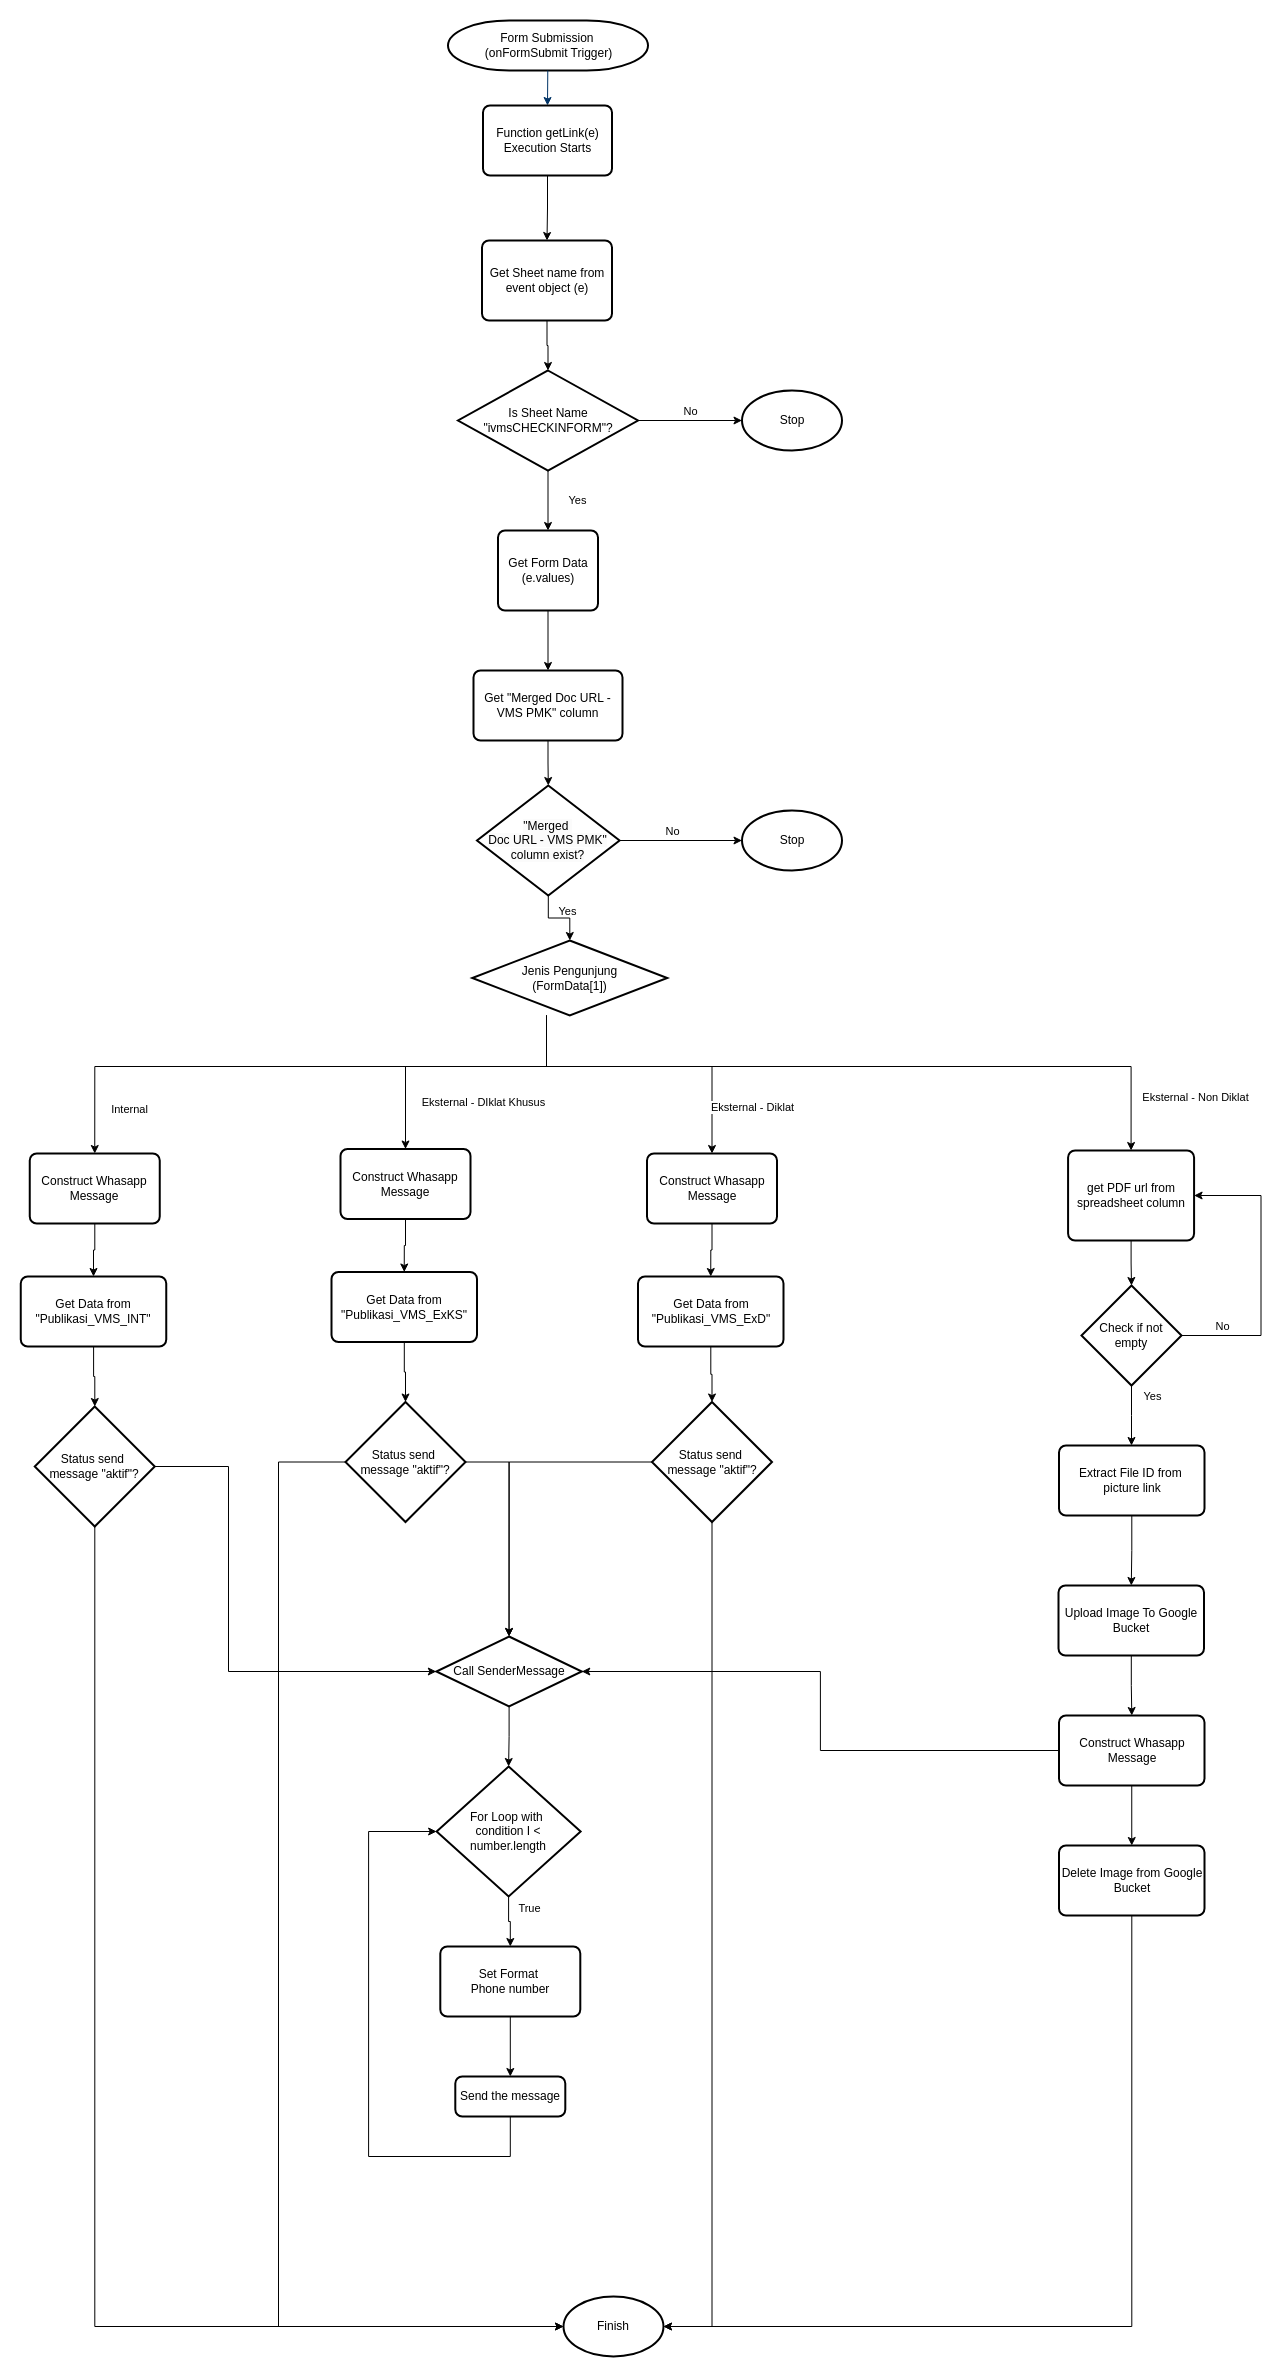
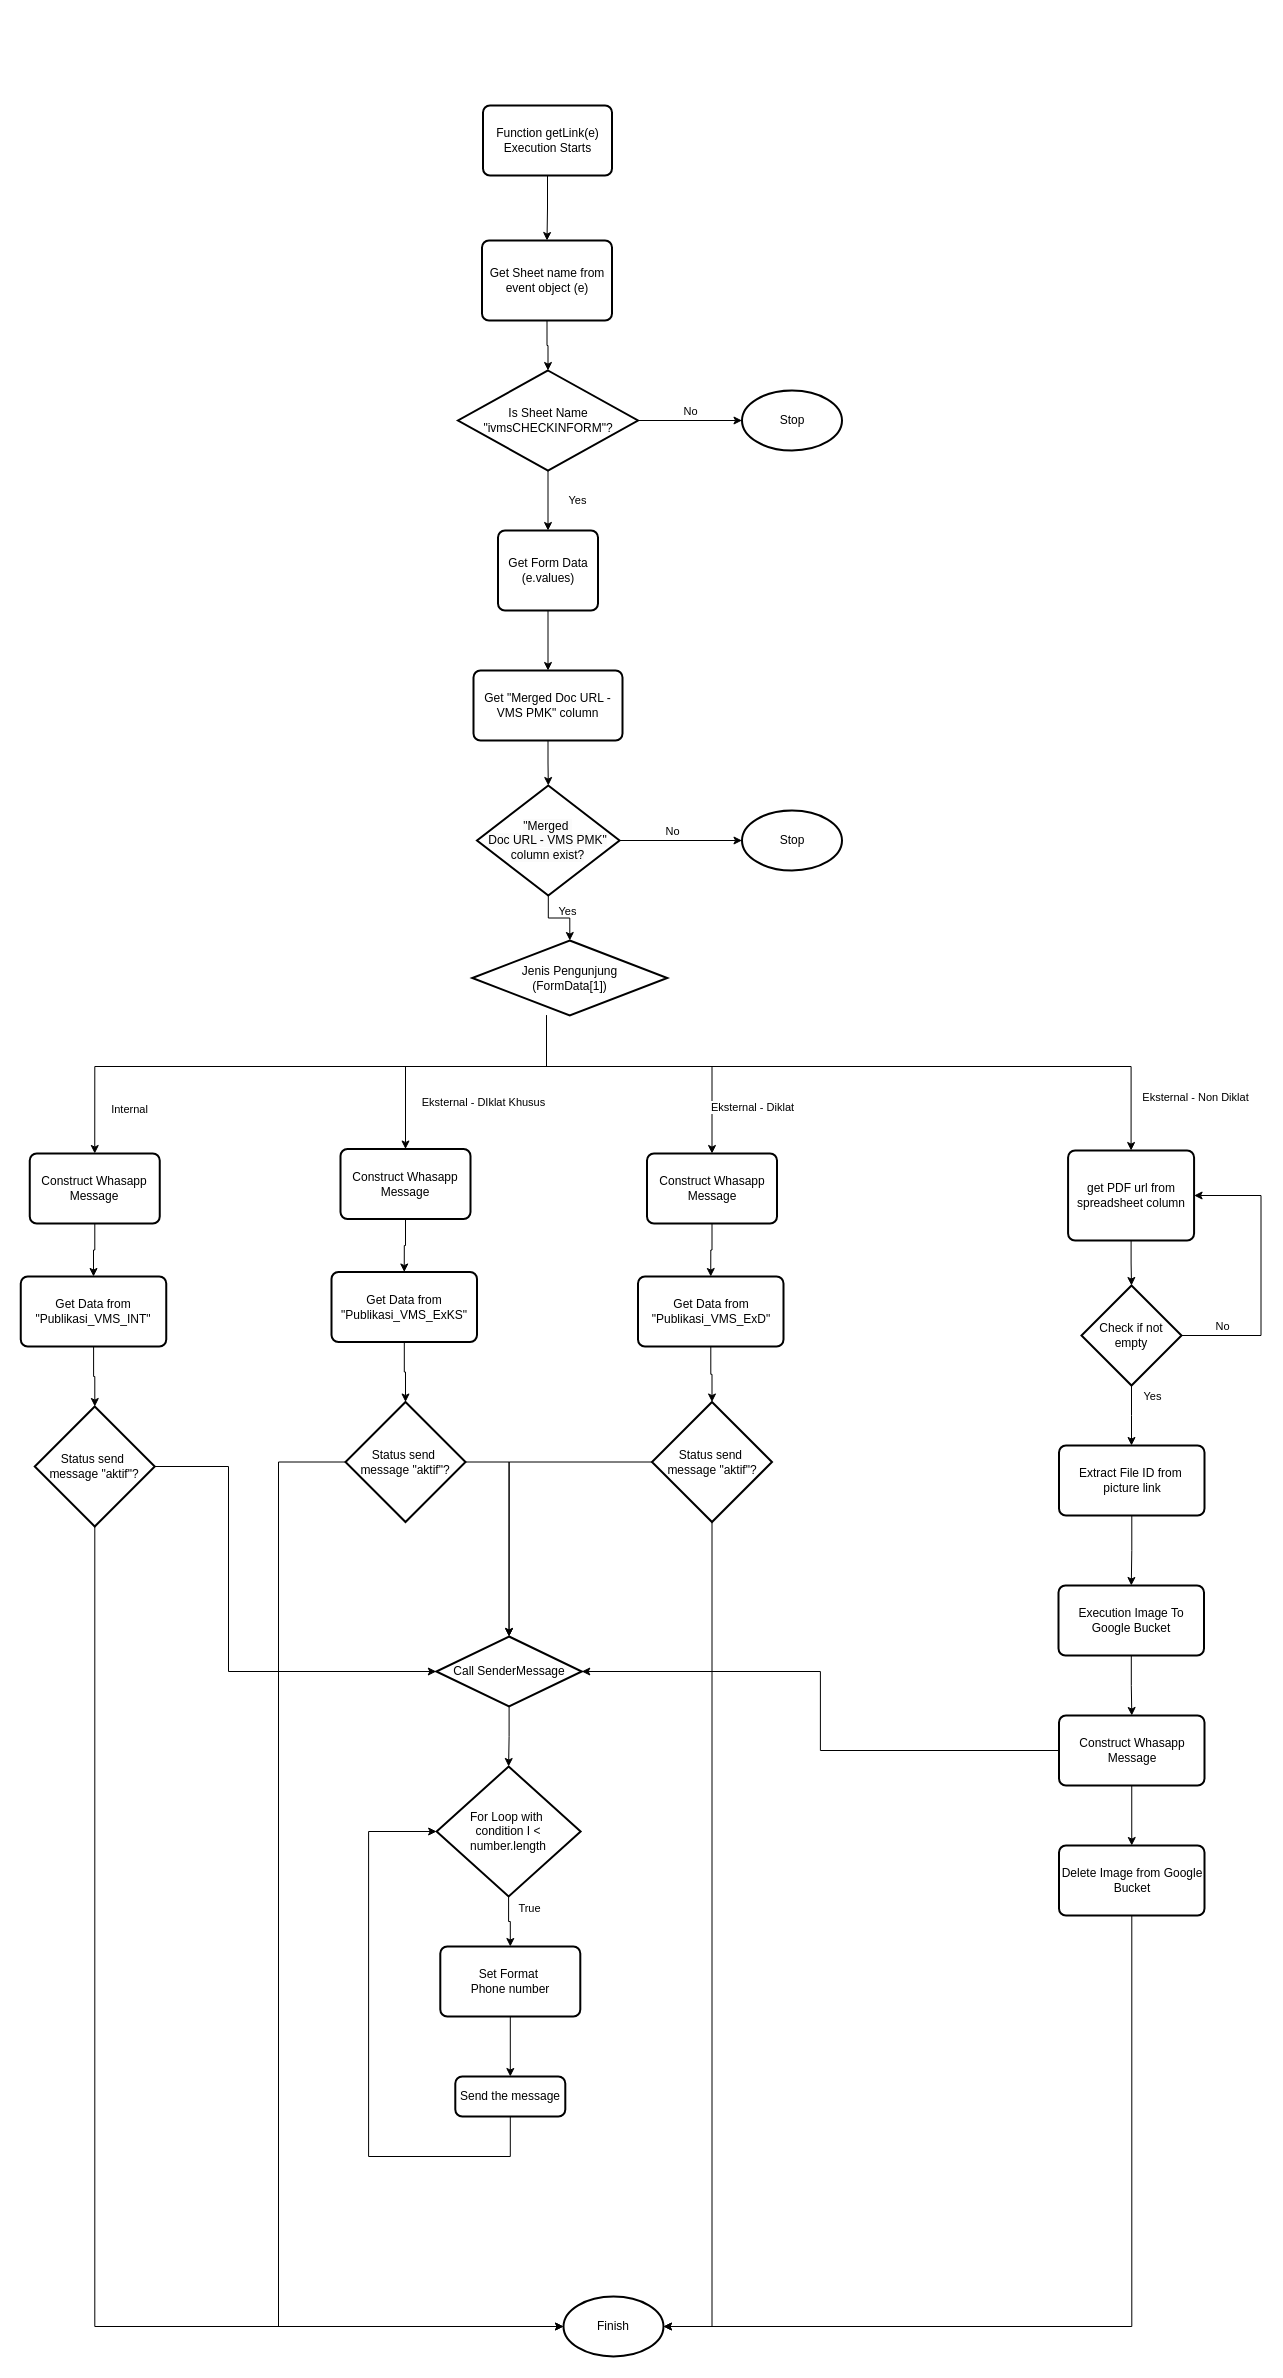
node "Form Submission (onFormSubmit Trigger)": removed
edge "Form Submission (onFormSubmit Trigger)" -> "Function getLink(e) Execution Starts": removed
node "Upload Image To Google Bucket": label "Upload Image To Google Bucket" -> "Execution Image To Google Bucket"
